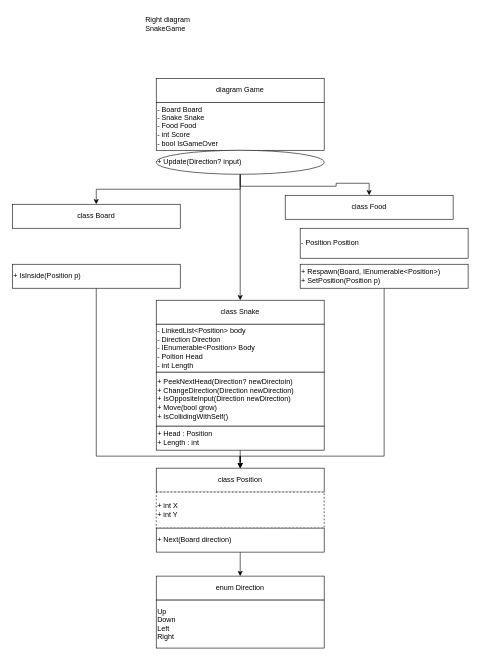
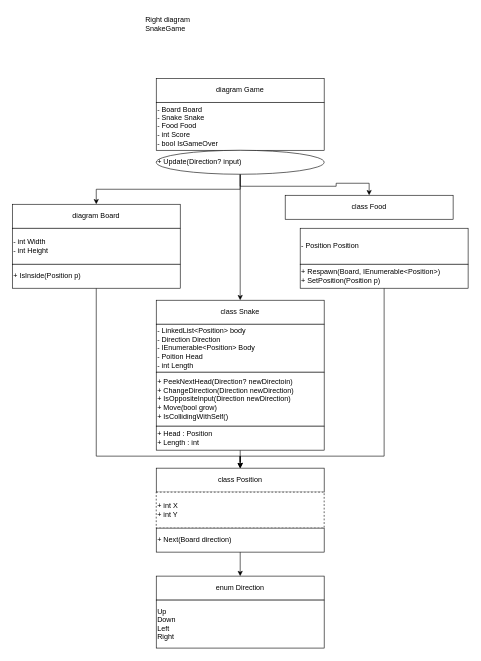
node "class Board": label "class Board" -> "diagram Board"
node "- Position Position": size 168x30 -> 168x36
node "- int Width - int Height": added
